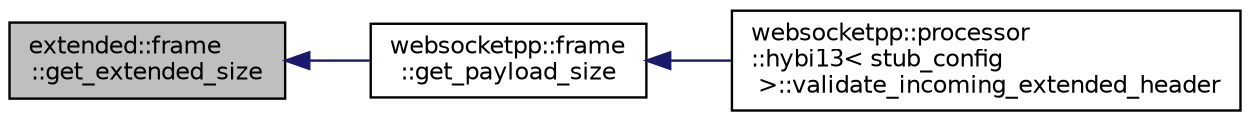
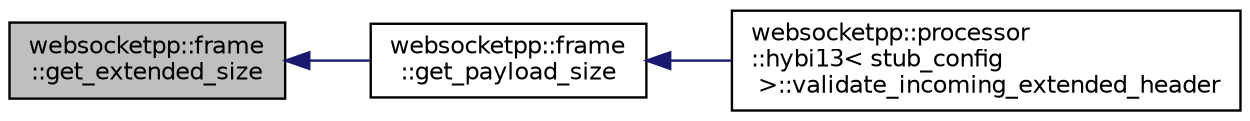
node "extended::frame ::get_extended_size": label "extended::frame ::get_extended_size" -> "websocketpp::frame ::get_extended_size"
